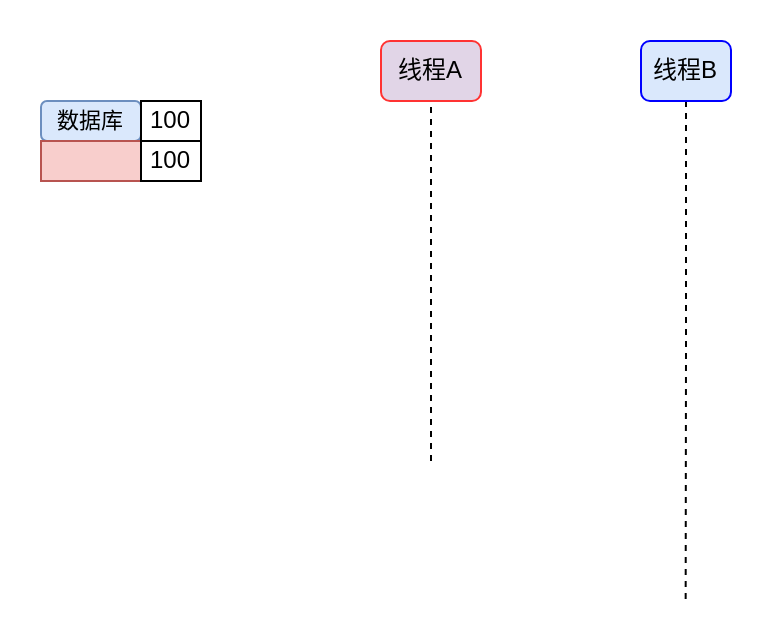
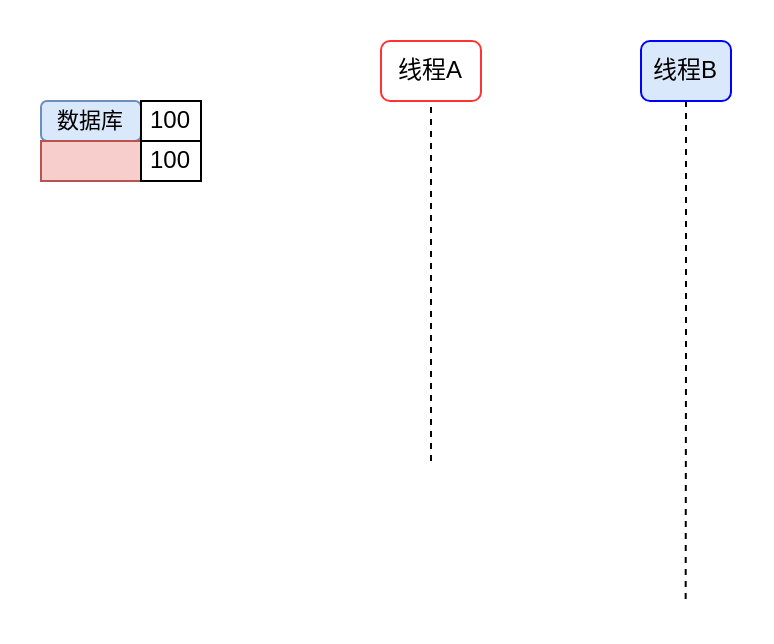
node "线程A": fillcolor #e1d5e7 -> #ffffff
